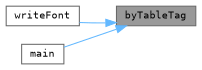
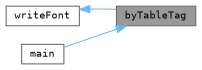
edge "writeFont" -> "byTableTag": reversed
